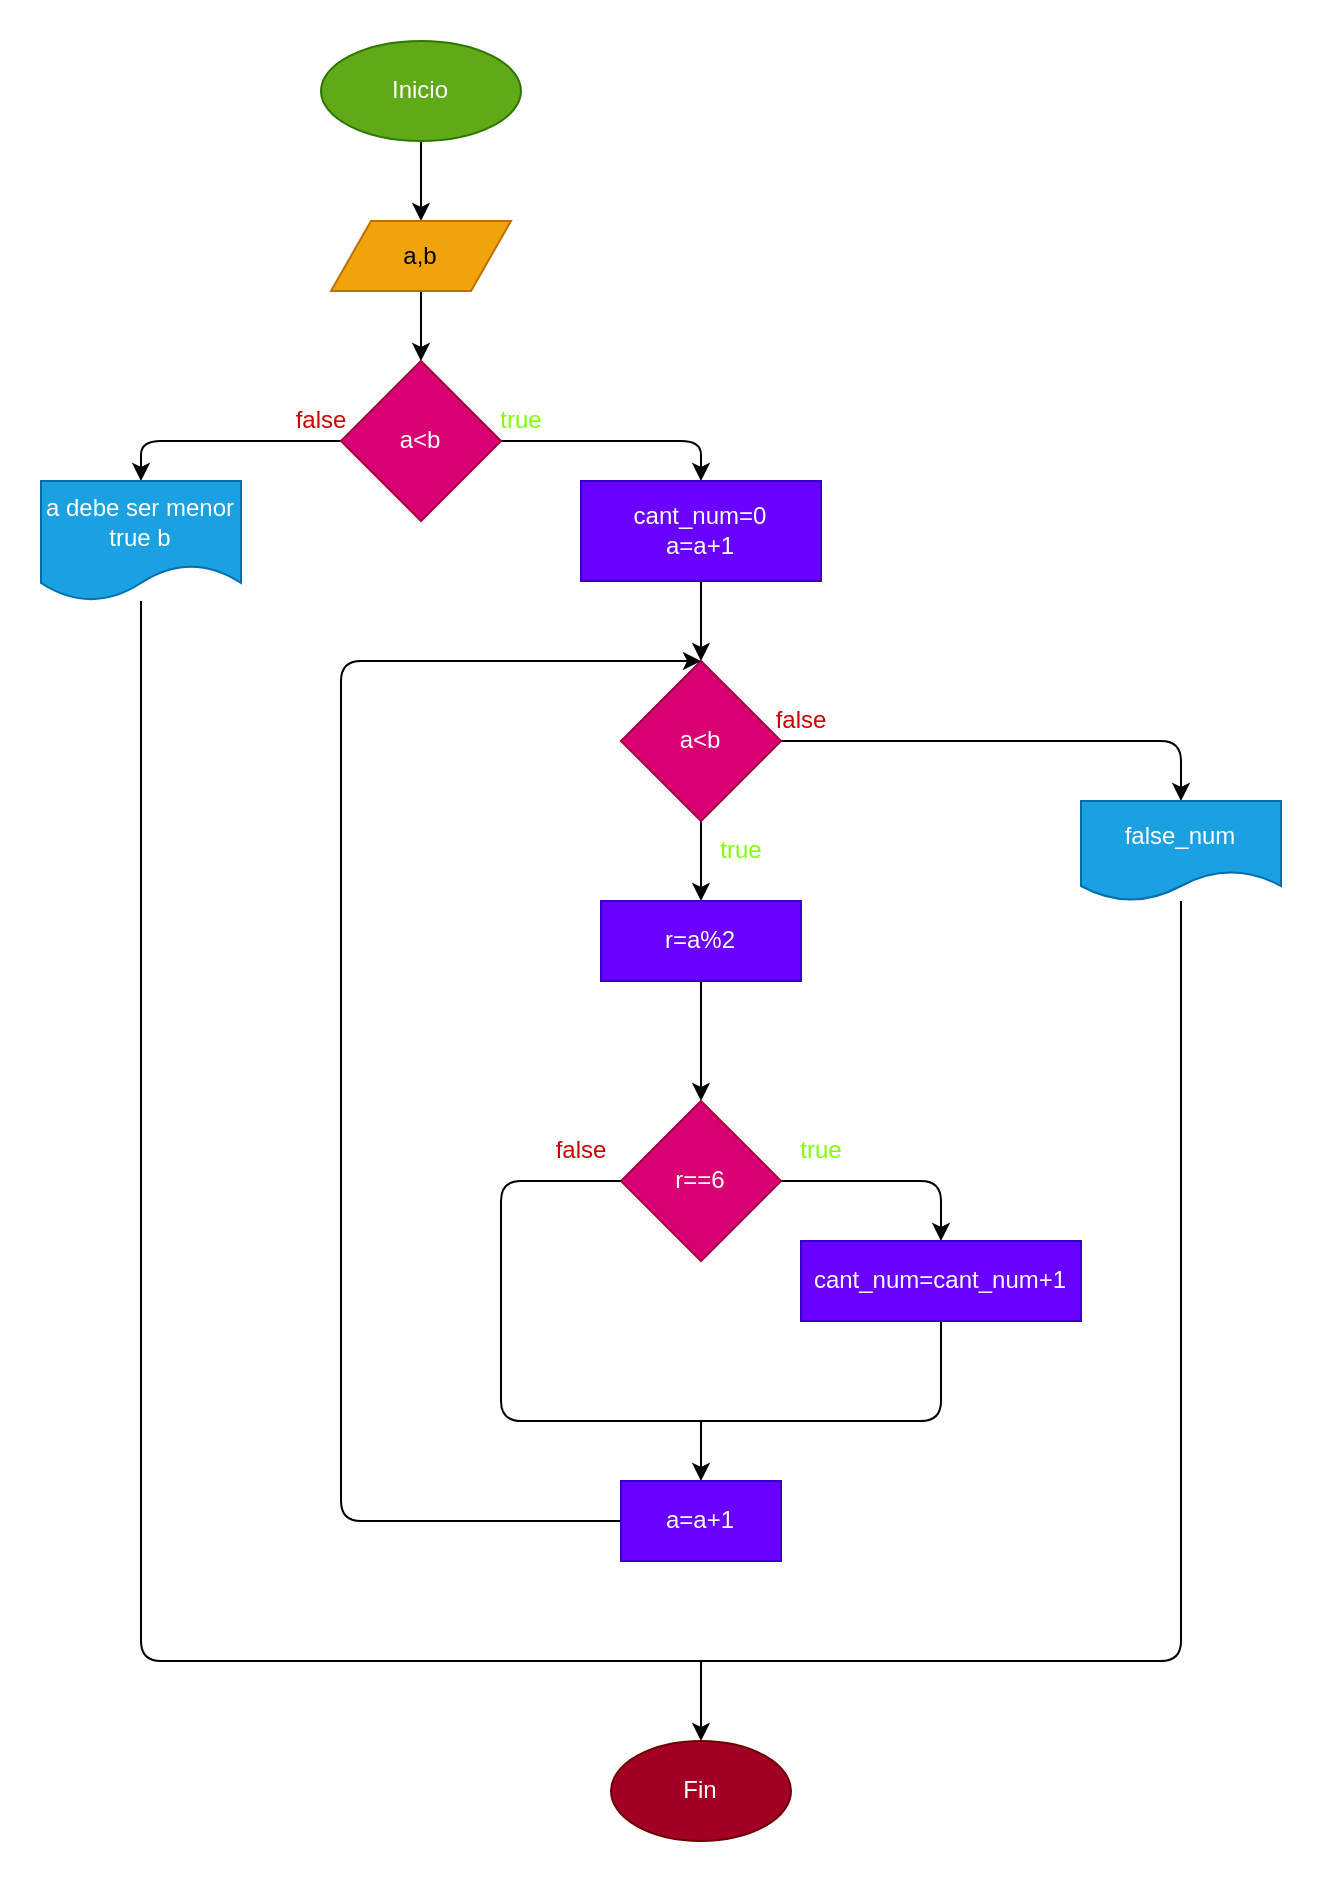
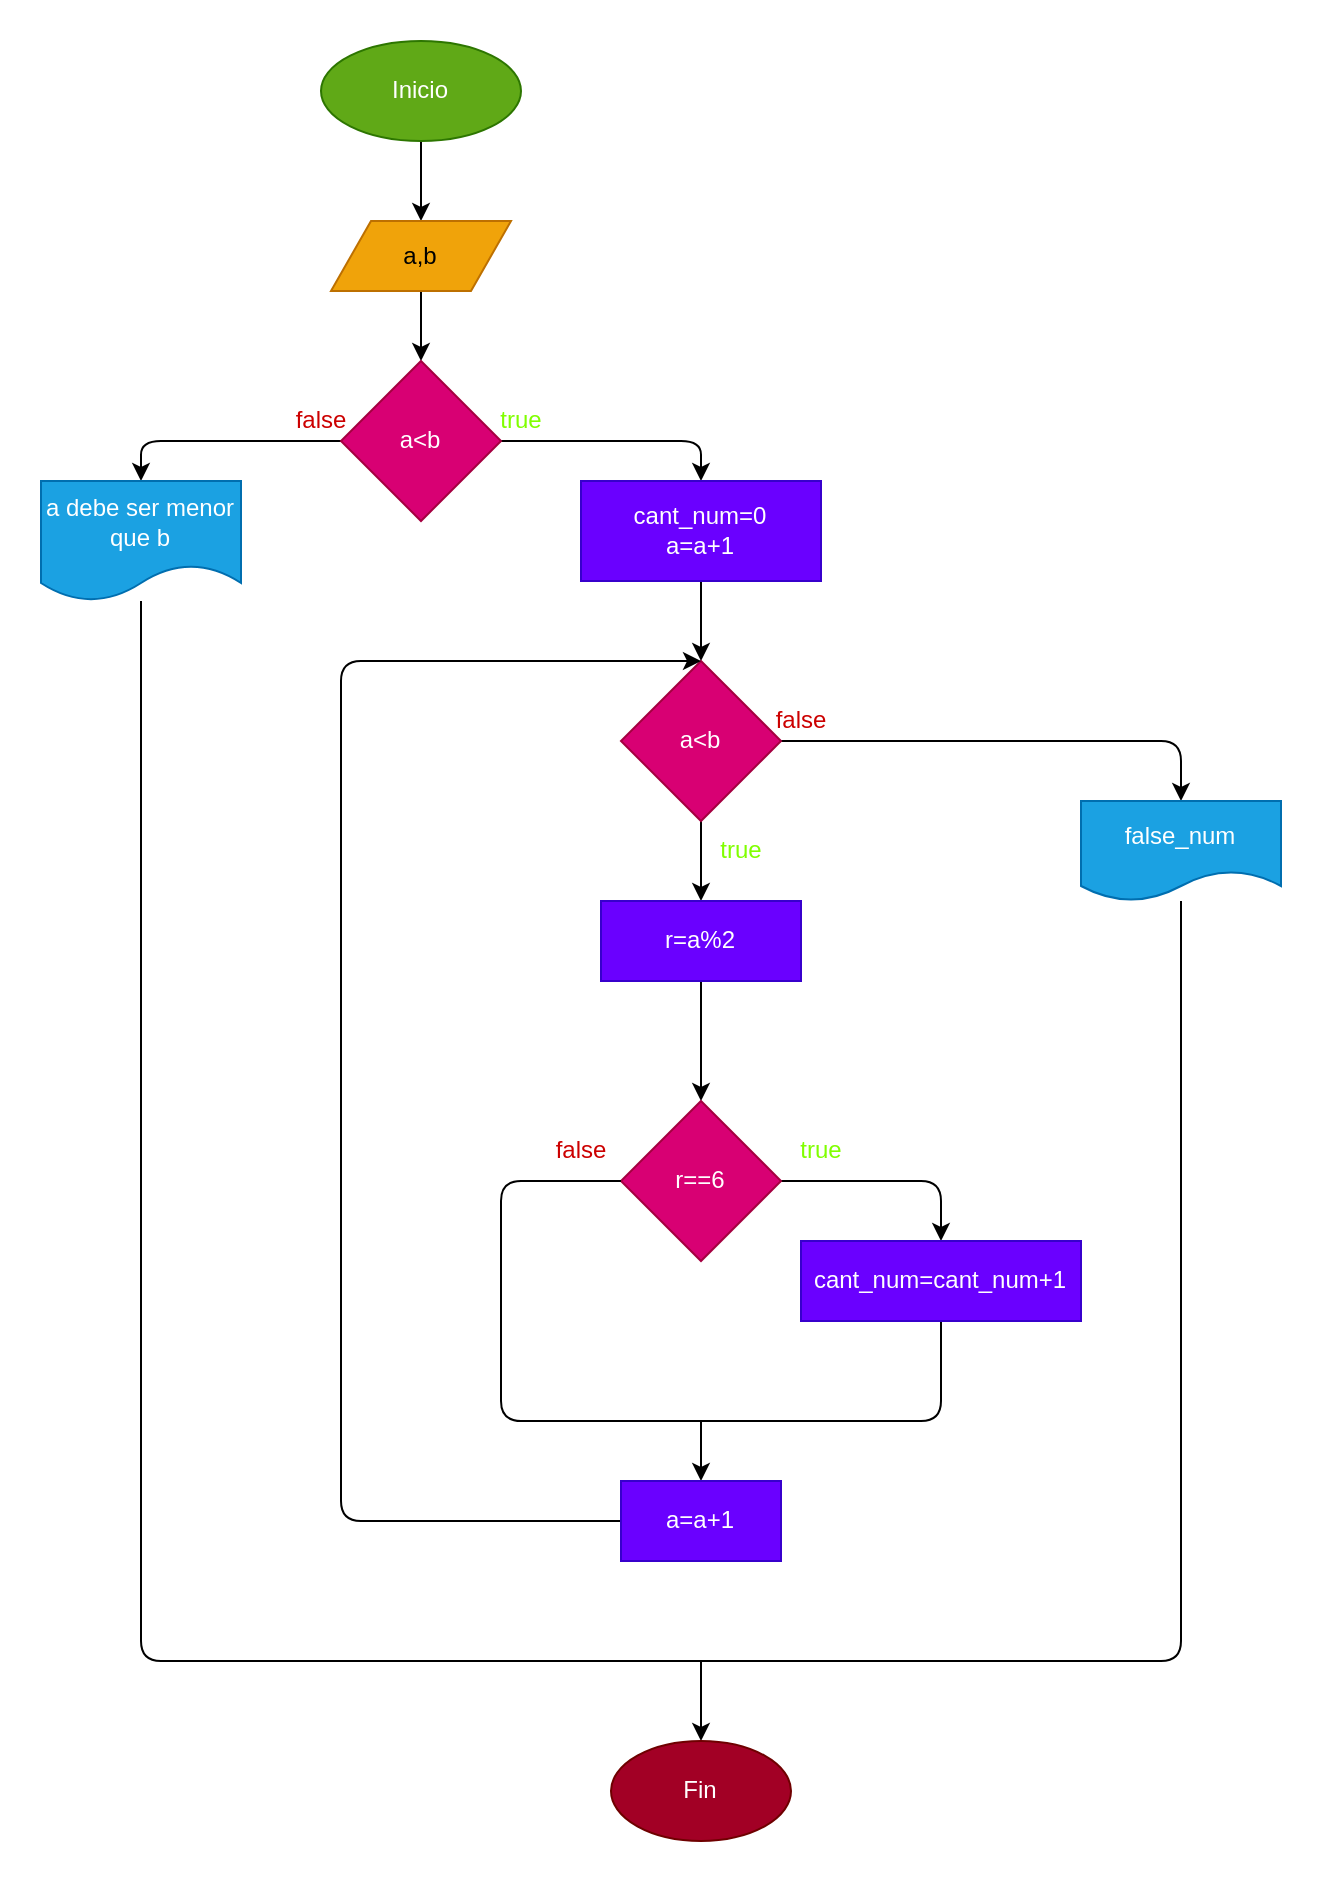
node "a debe ser menor true b": label "a debe ser menor true b" -> "a debe ser menor que b"
